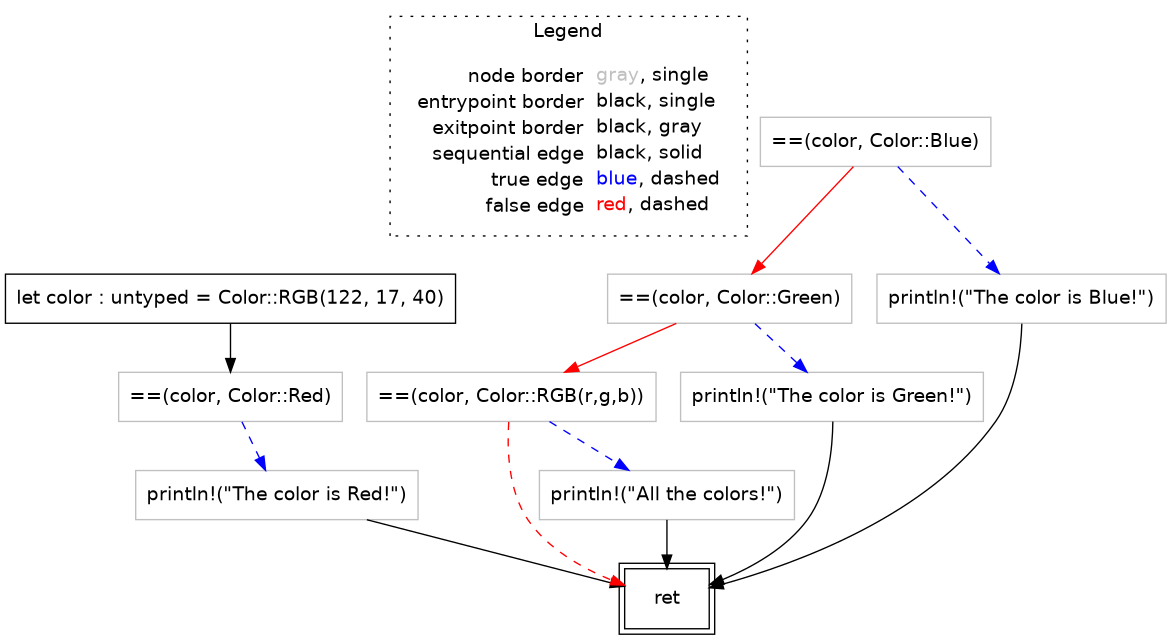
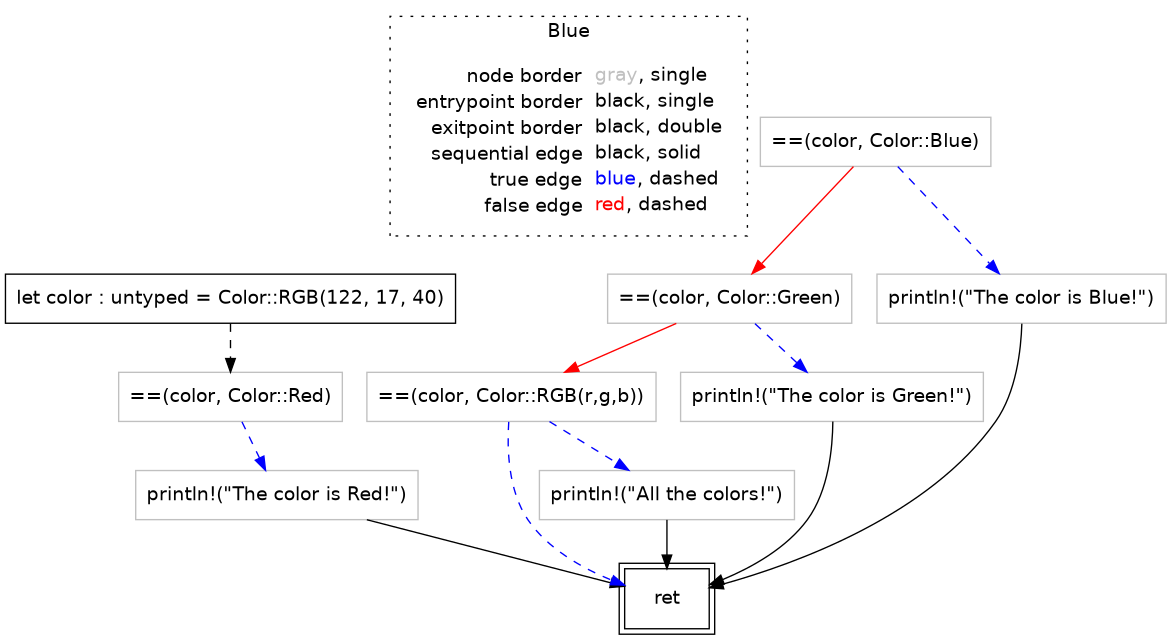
cluster "Legend": label "Legend" -> "Blue"
node "node border": text ", gray" -> ", double"
edge "let color : untyped = Color::RGB(122, 17, 40)" -> "==(color, Color::Red)": style solid -> dashed
edge "==(color, Color::RGB(r,g,b))" -> "ret": color red -> blue
